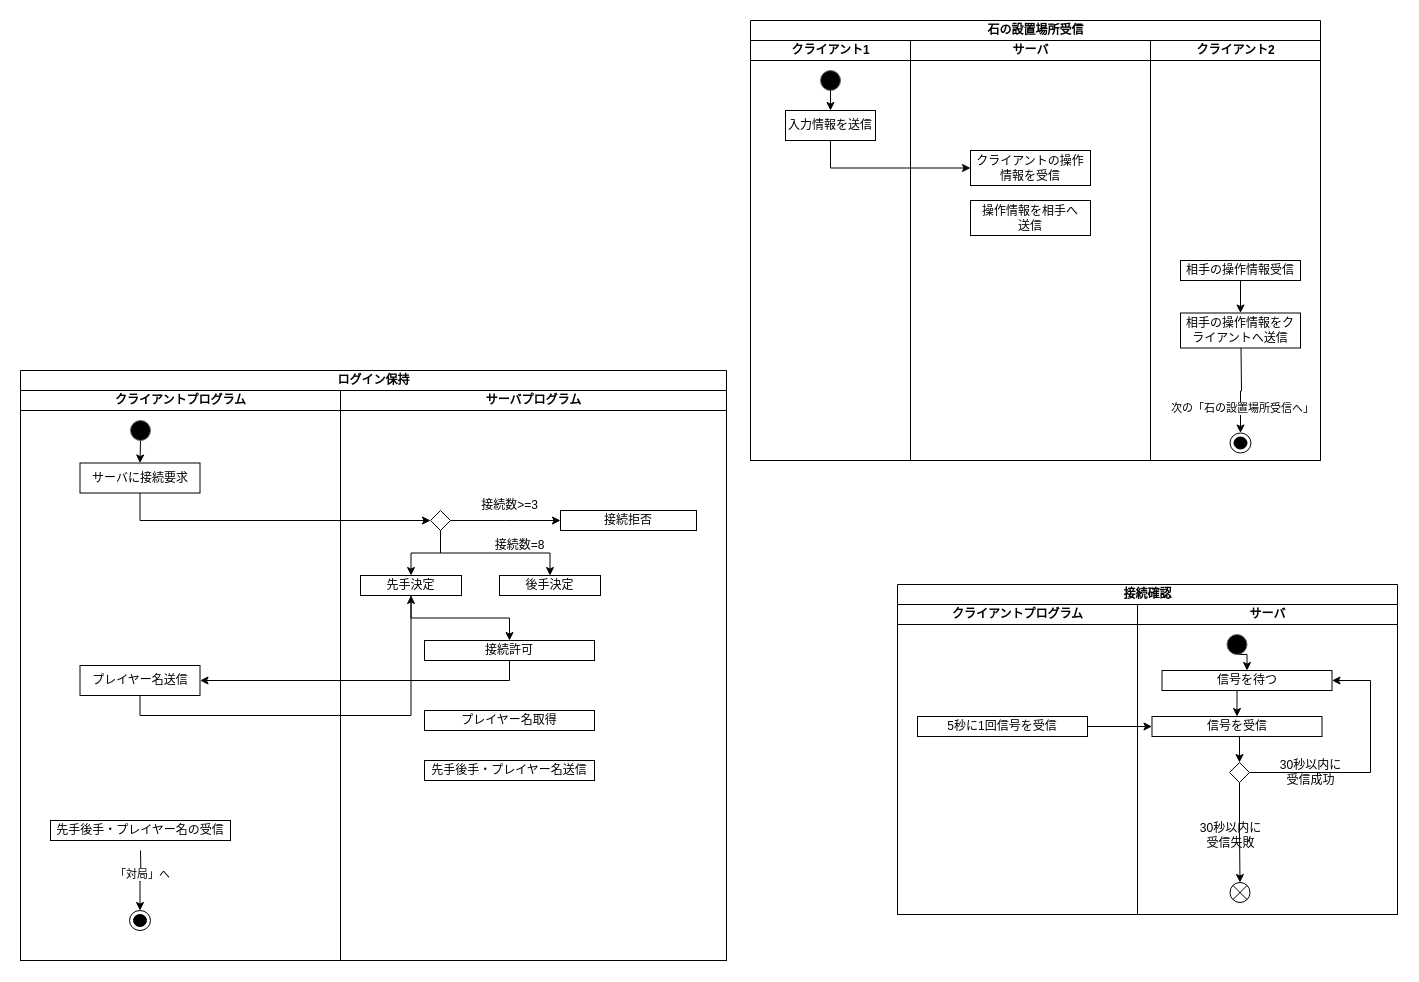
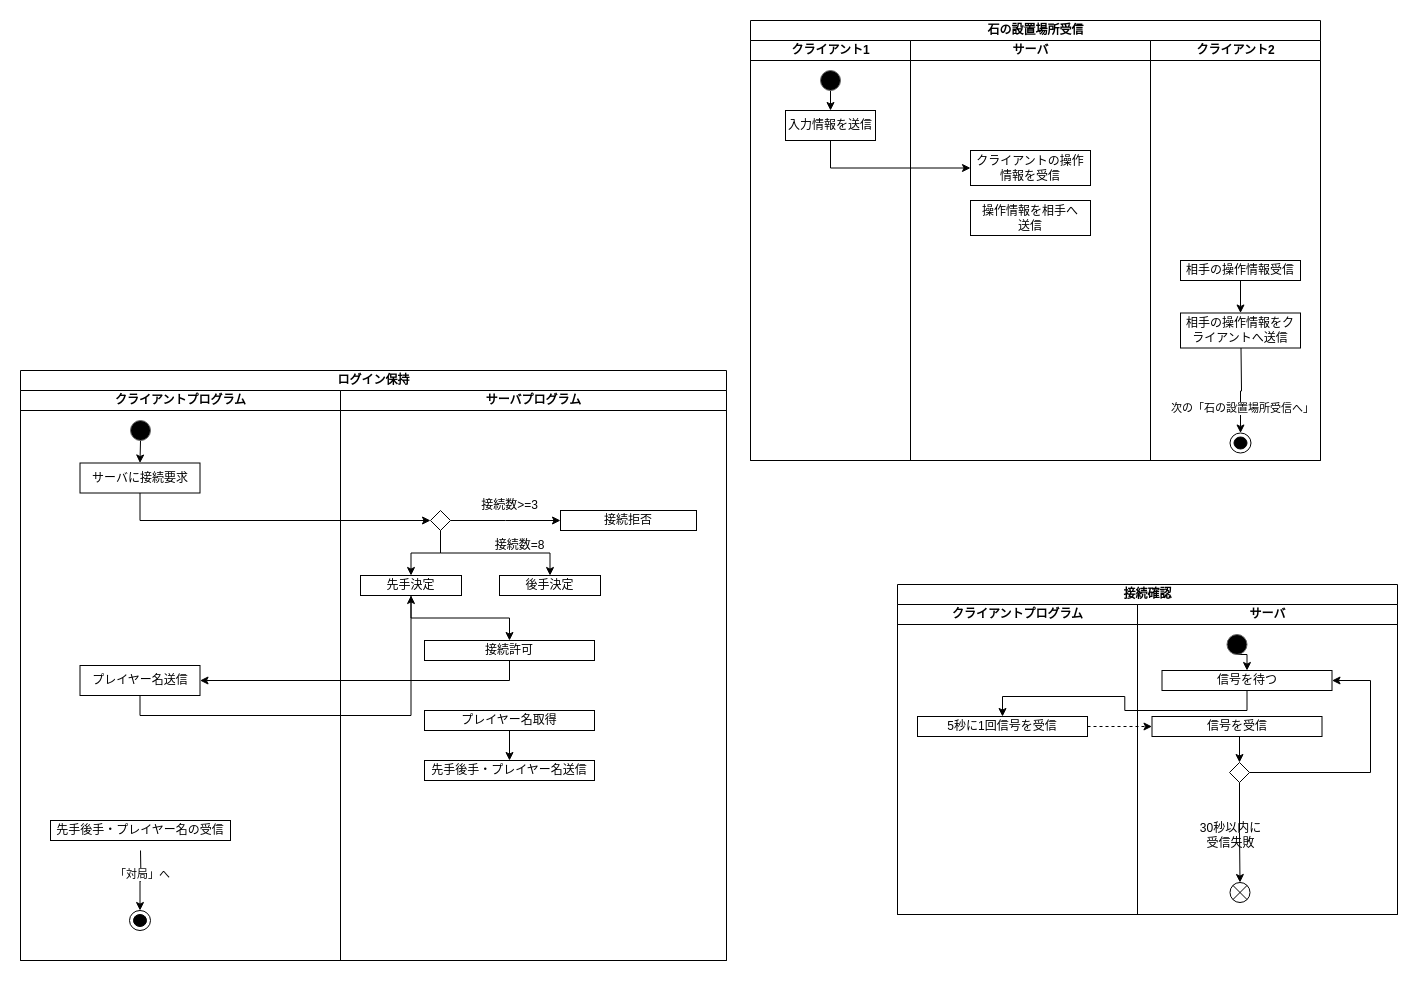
edge "信号を待つ" -> "信号を受信": now "信号を待つ" -> "5秒に1回信号を受信"
edge "5秒に1回信号を受信" -> "信号を受信": style solid -> dashed
edge "プレイヤー名取得" -> "先手後手・プレイヤー名送信": added
node "30秒以内に 受信成功": removed
